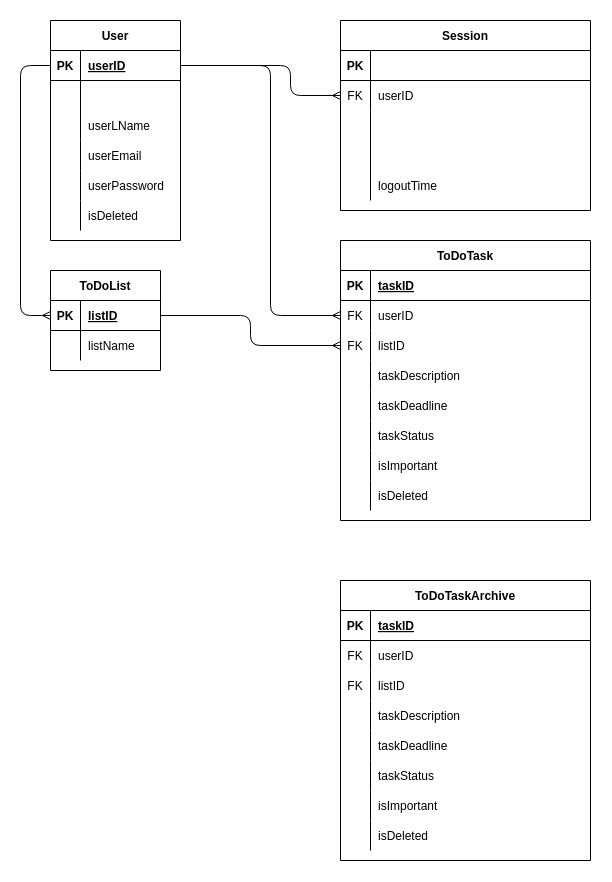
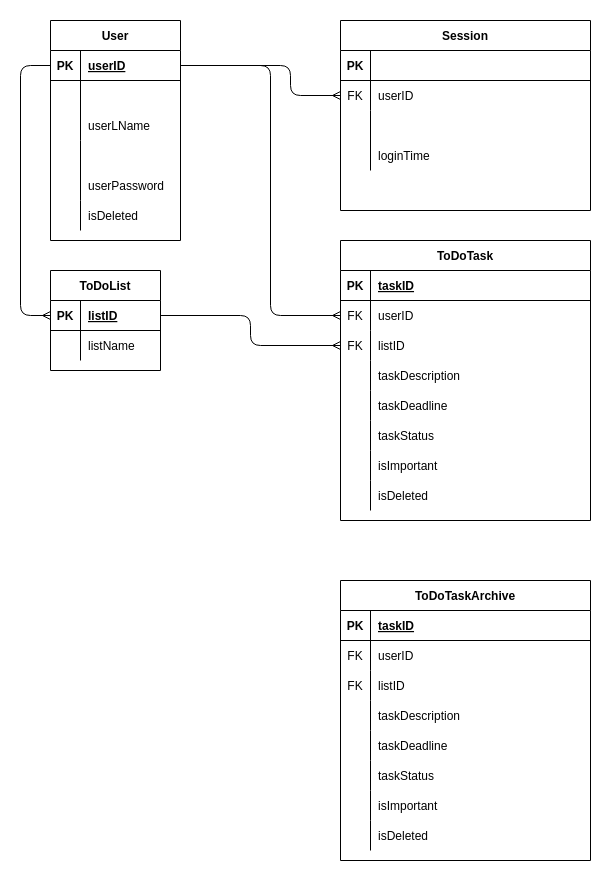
node "userEmail": removed
node "loginTime": added
node "logoutTime": removed
